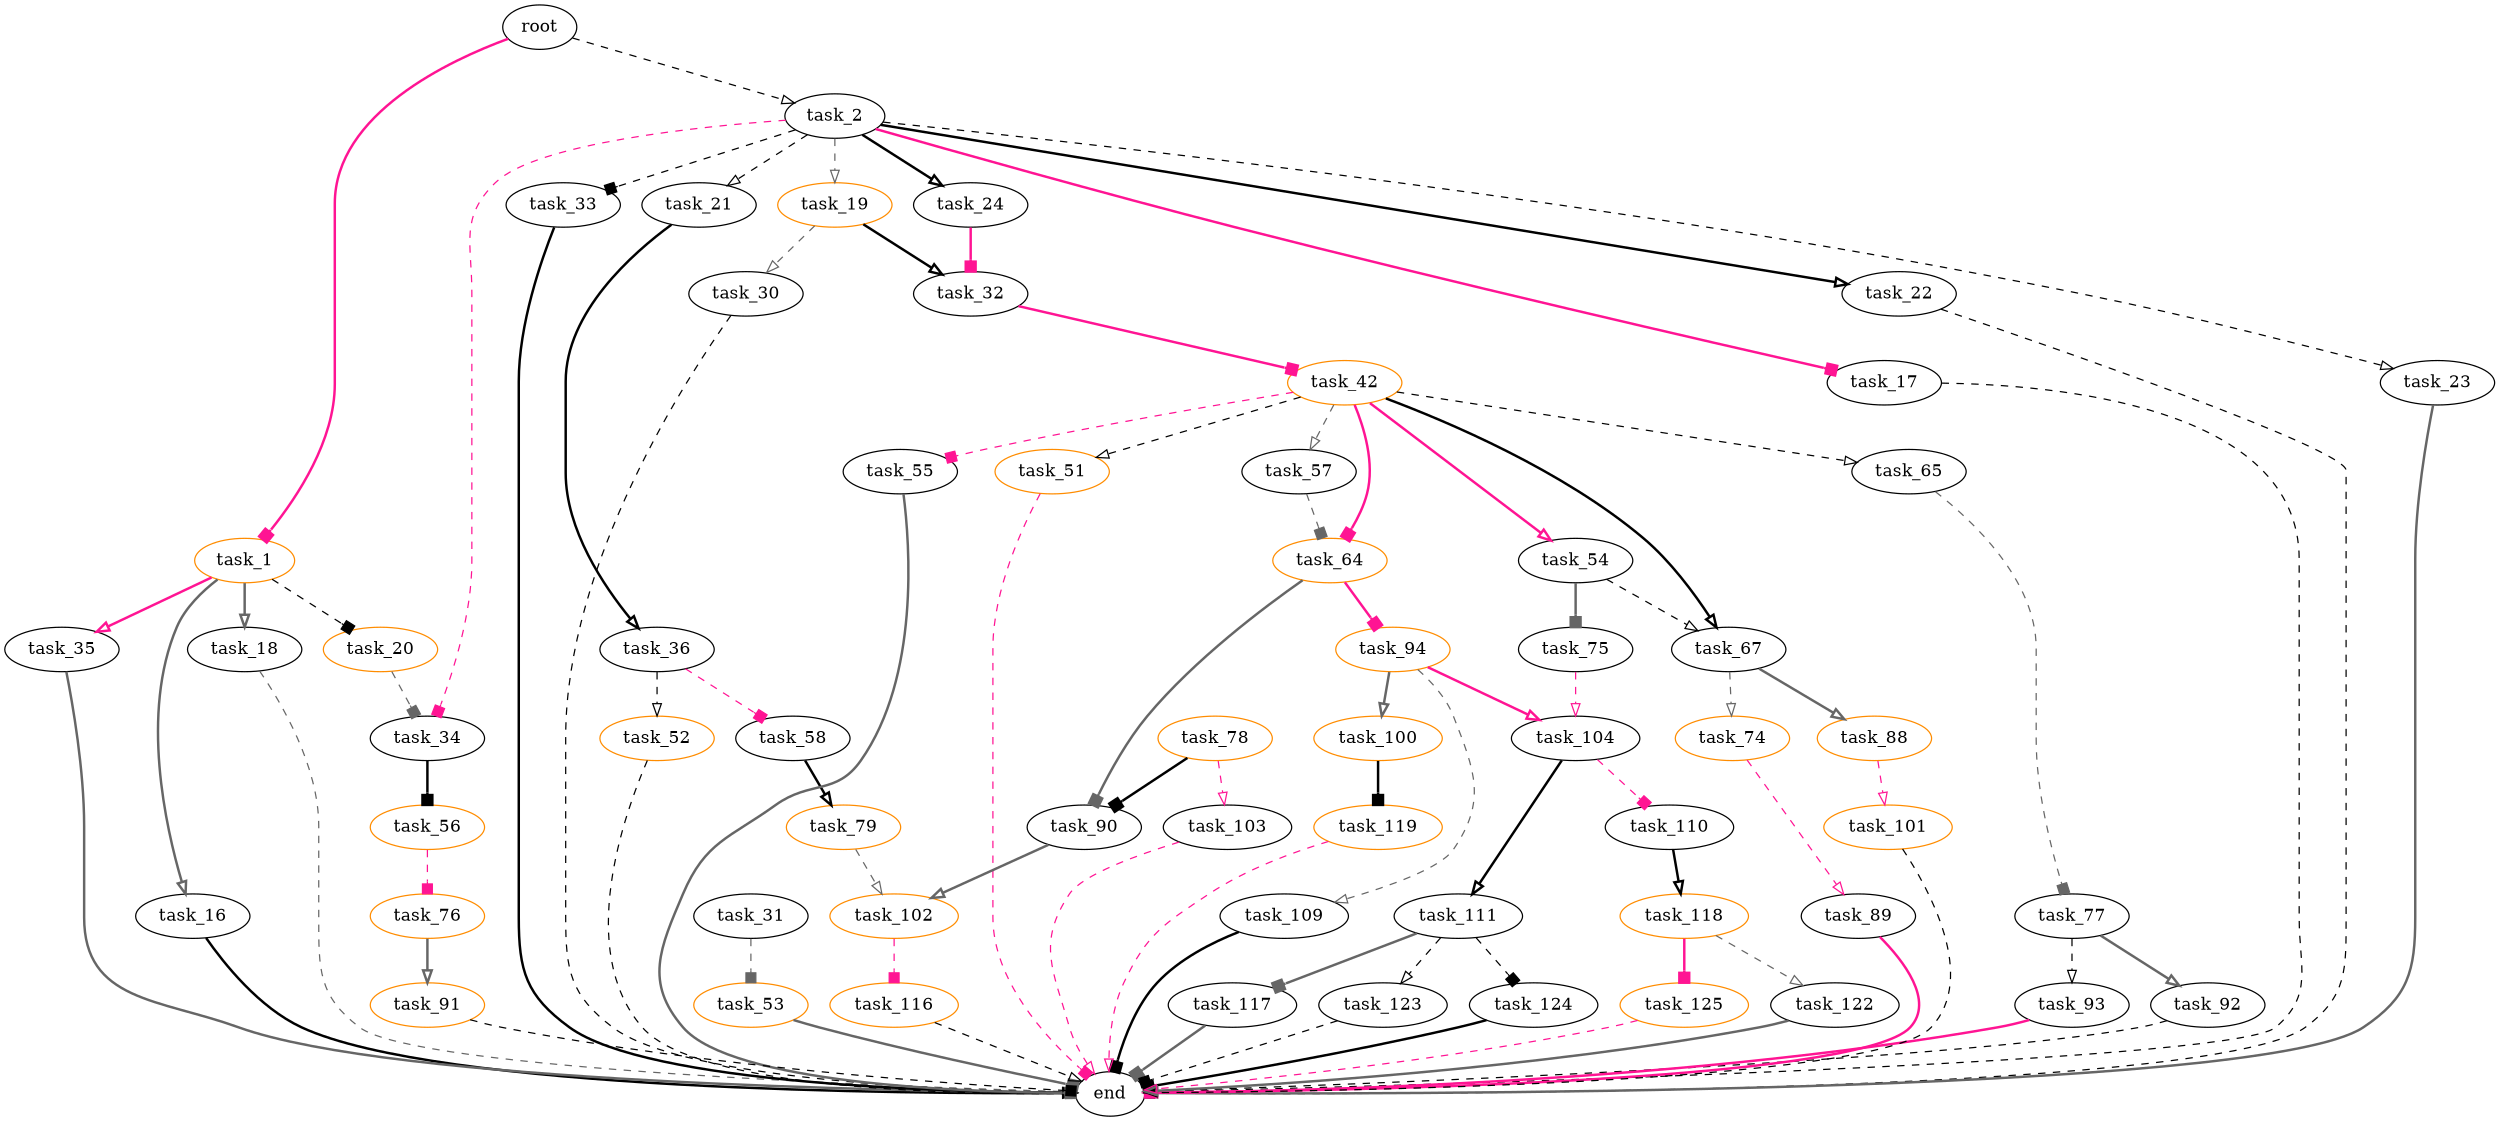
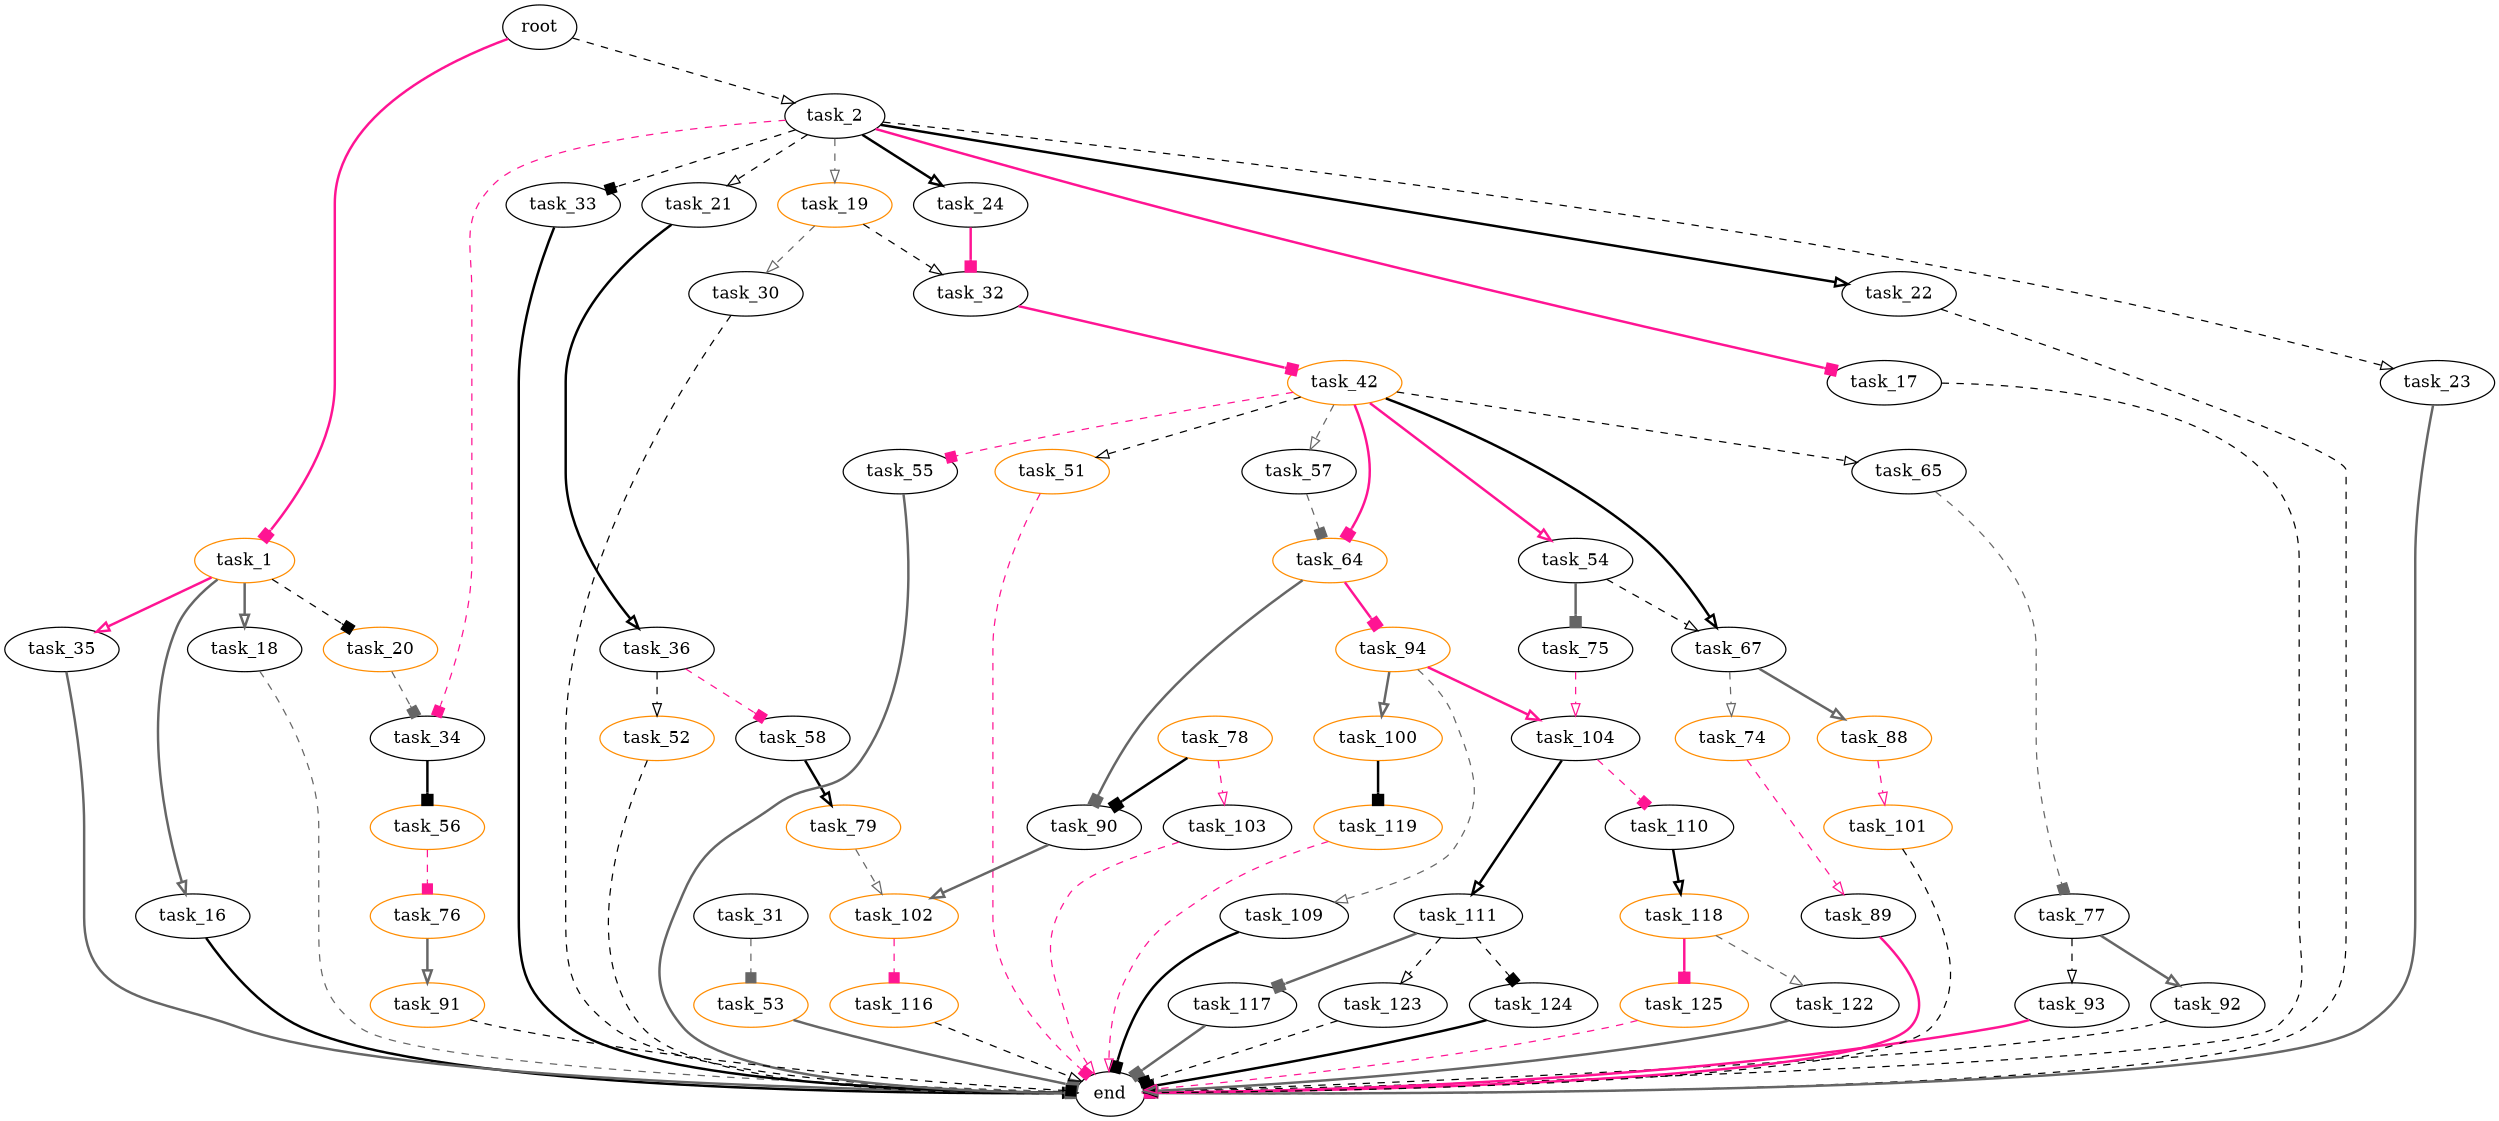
edge "task_19" -> "task_32": style bold -> dashed
